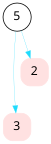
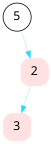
edge "5" -> "3": now "2" -> "3"
